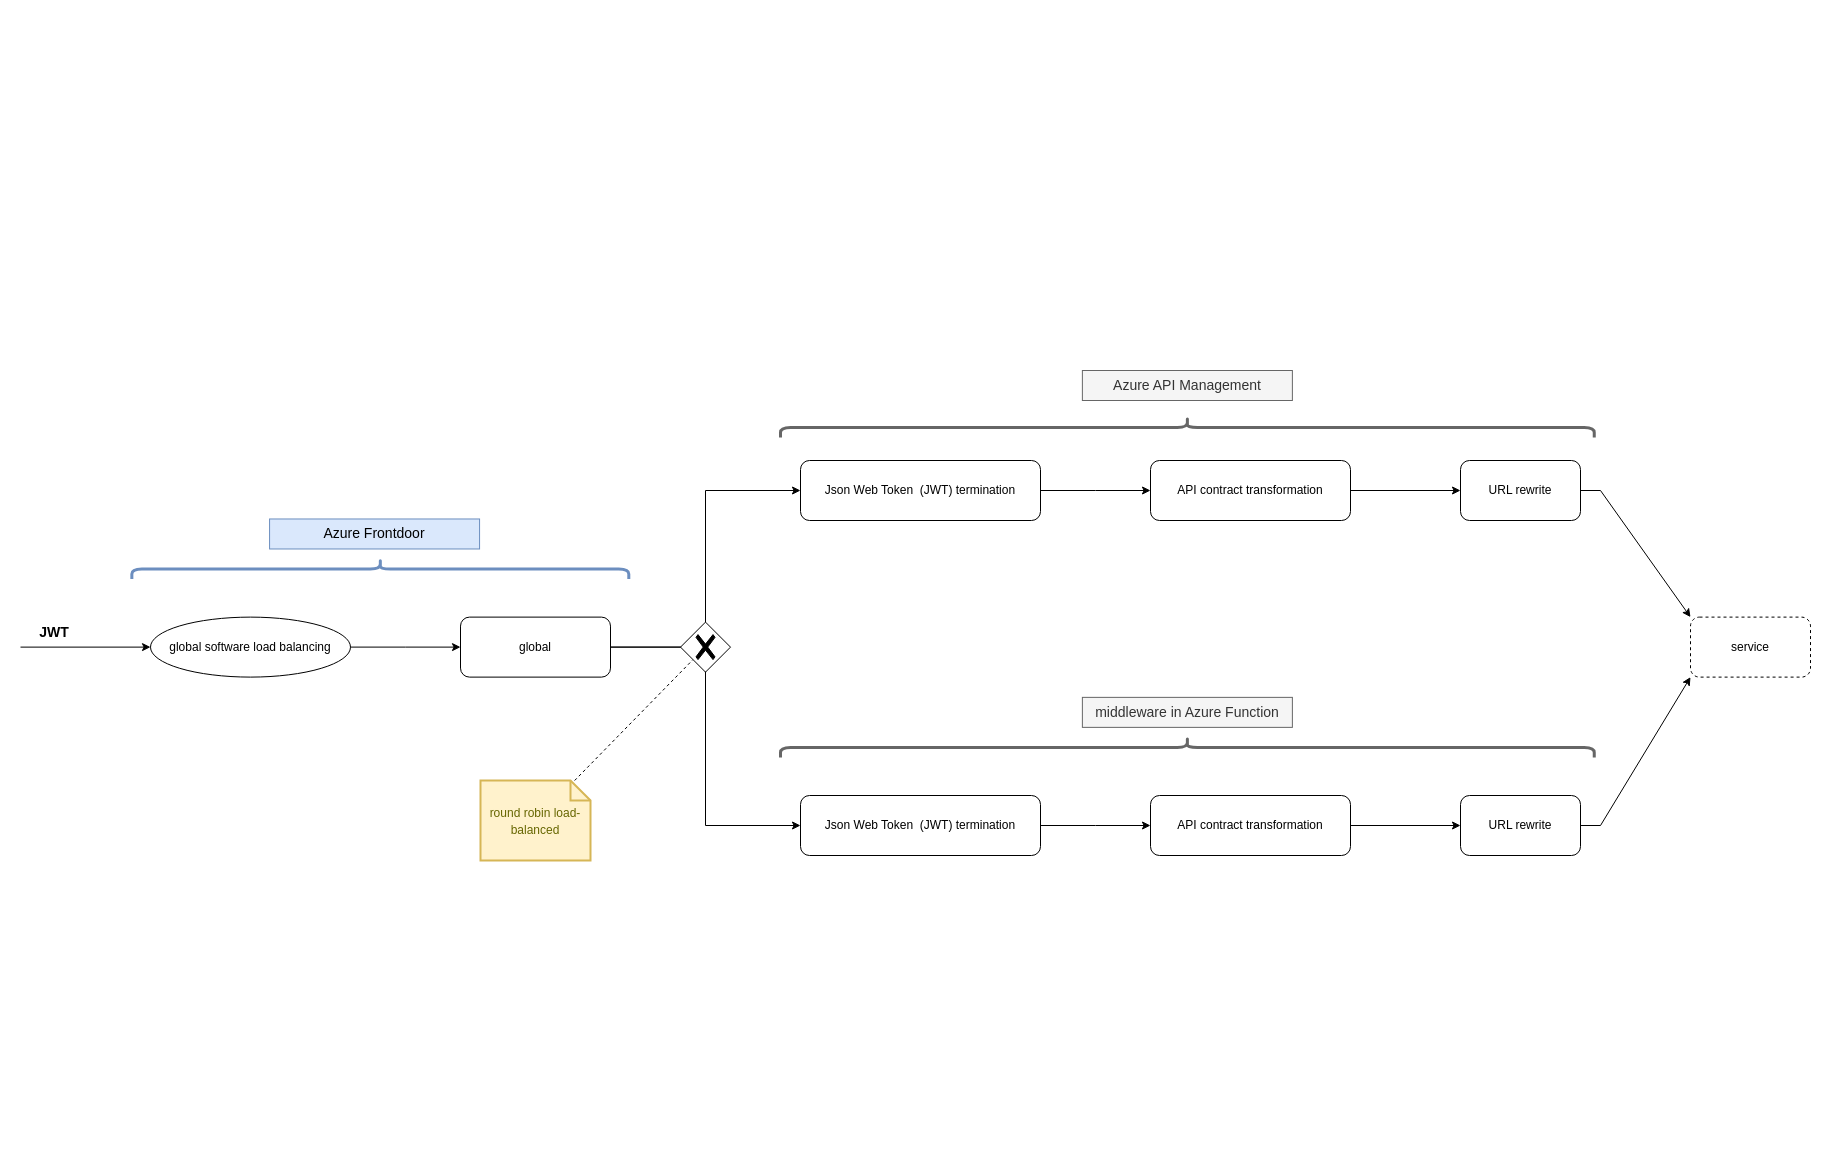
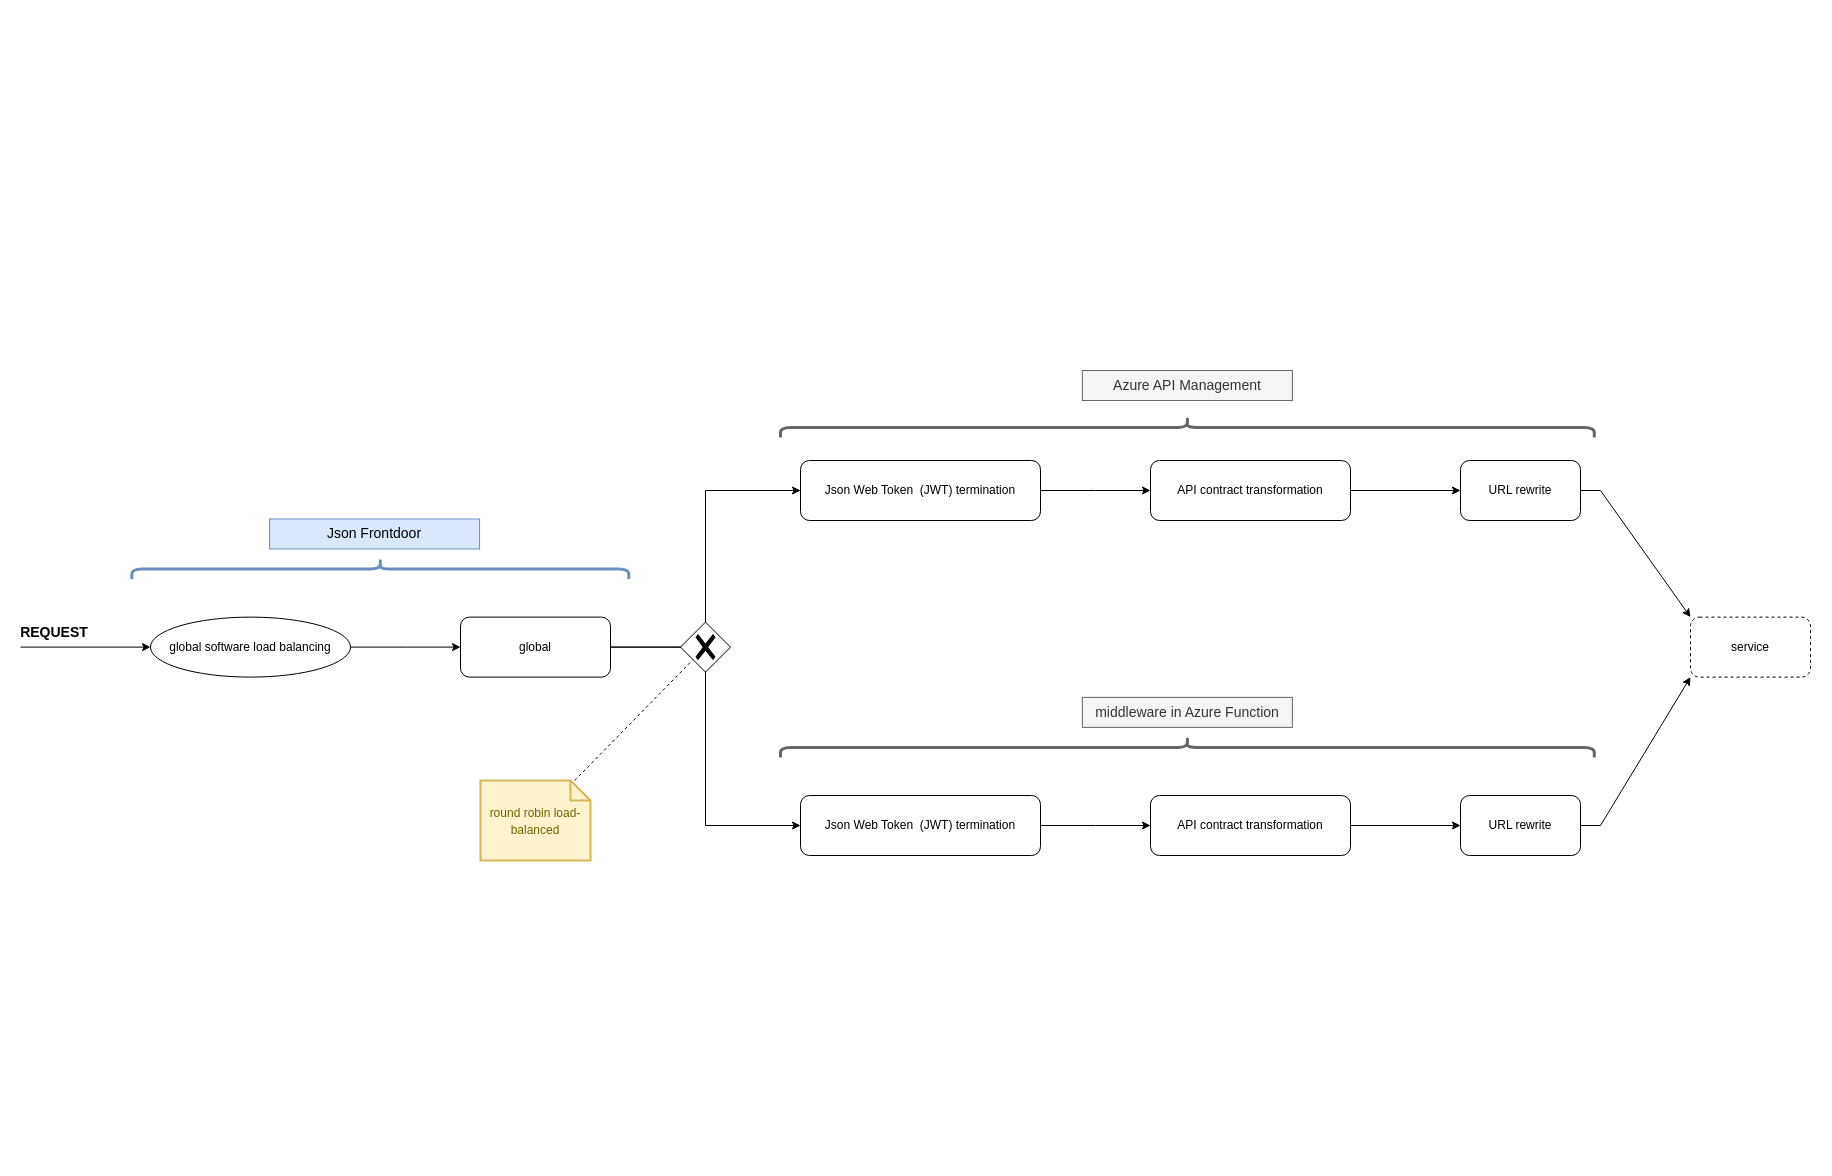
node "Azure Frontdoor": label "Azure Frontdoor" -> "Json Frontdoor"
node "JWT": label "JWT" -> "REQUEST"
